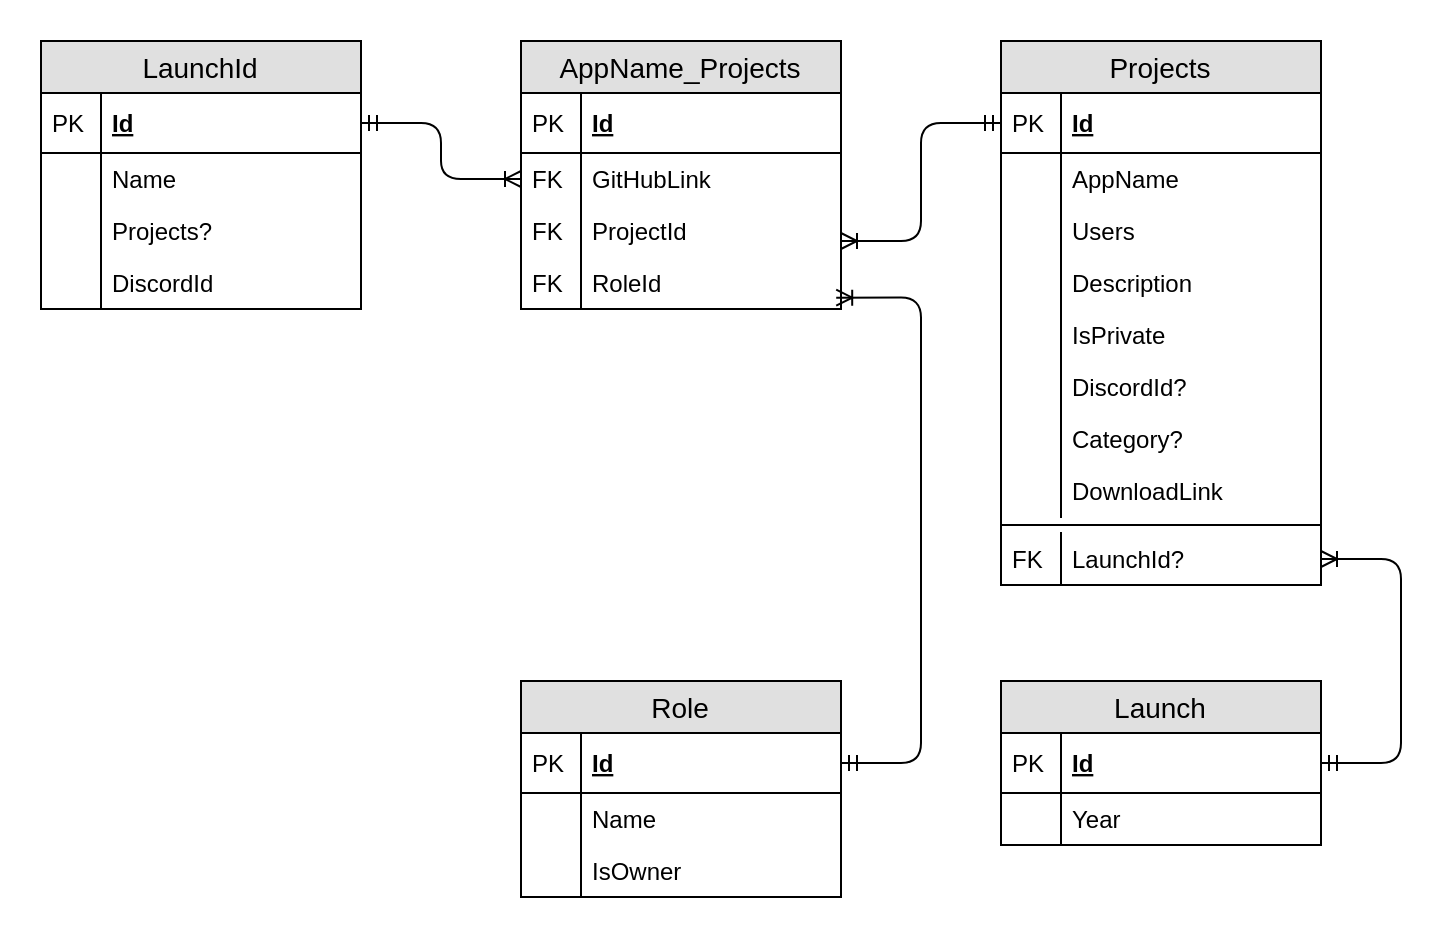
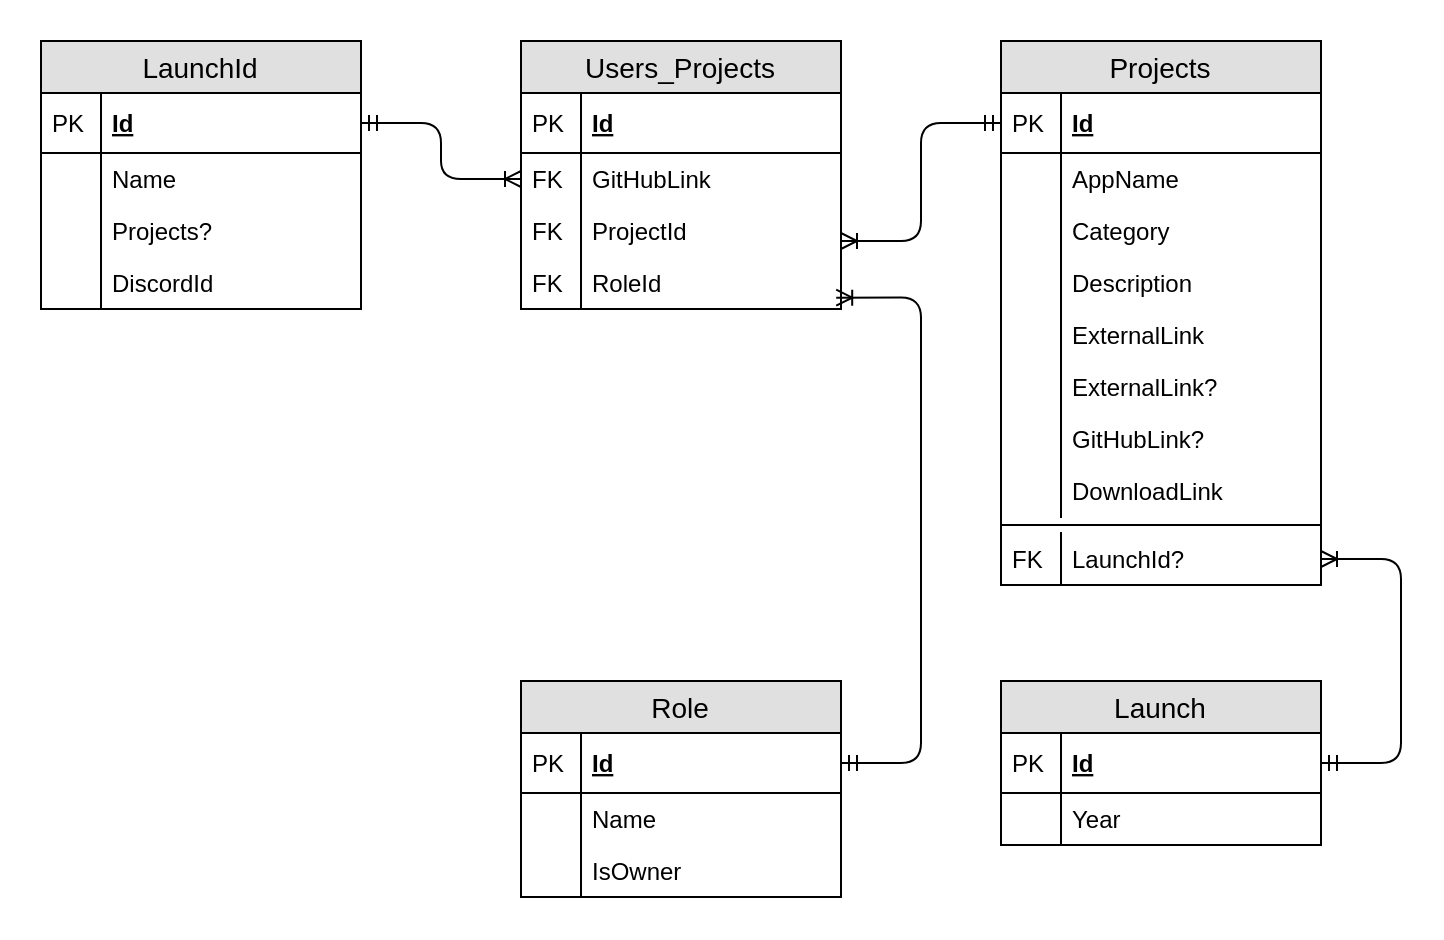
node "AppName_Projects": label "AppName_Projects" -> "Users_Projects"
node "Users": label "Users" -> "Category"
node "IsPrivate": label "IsPrivate" -> "ExternalLink"
node "DiscordId?": label "DiscordId?" -> "ExternalLink?"
node "Category?": label "Category?" -> "GitHubLink?"
